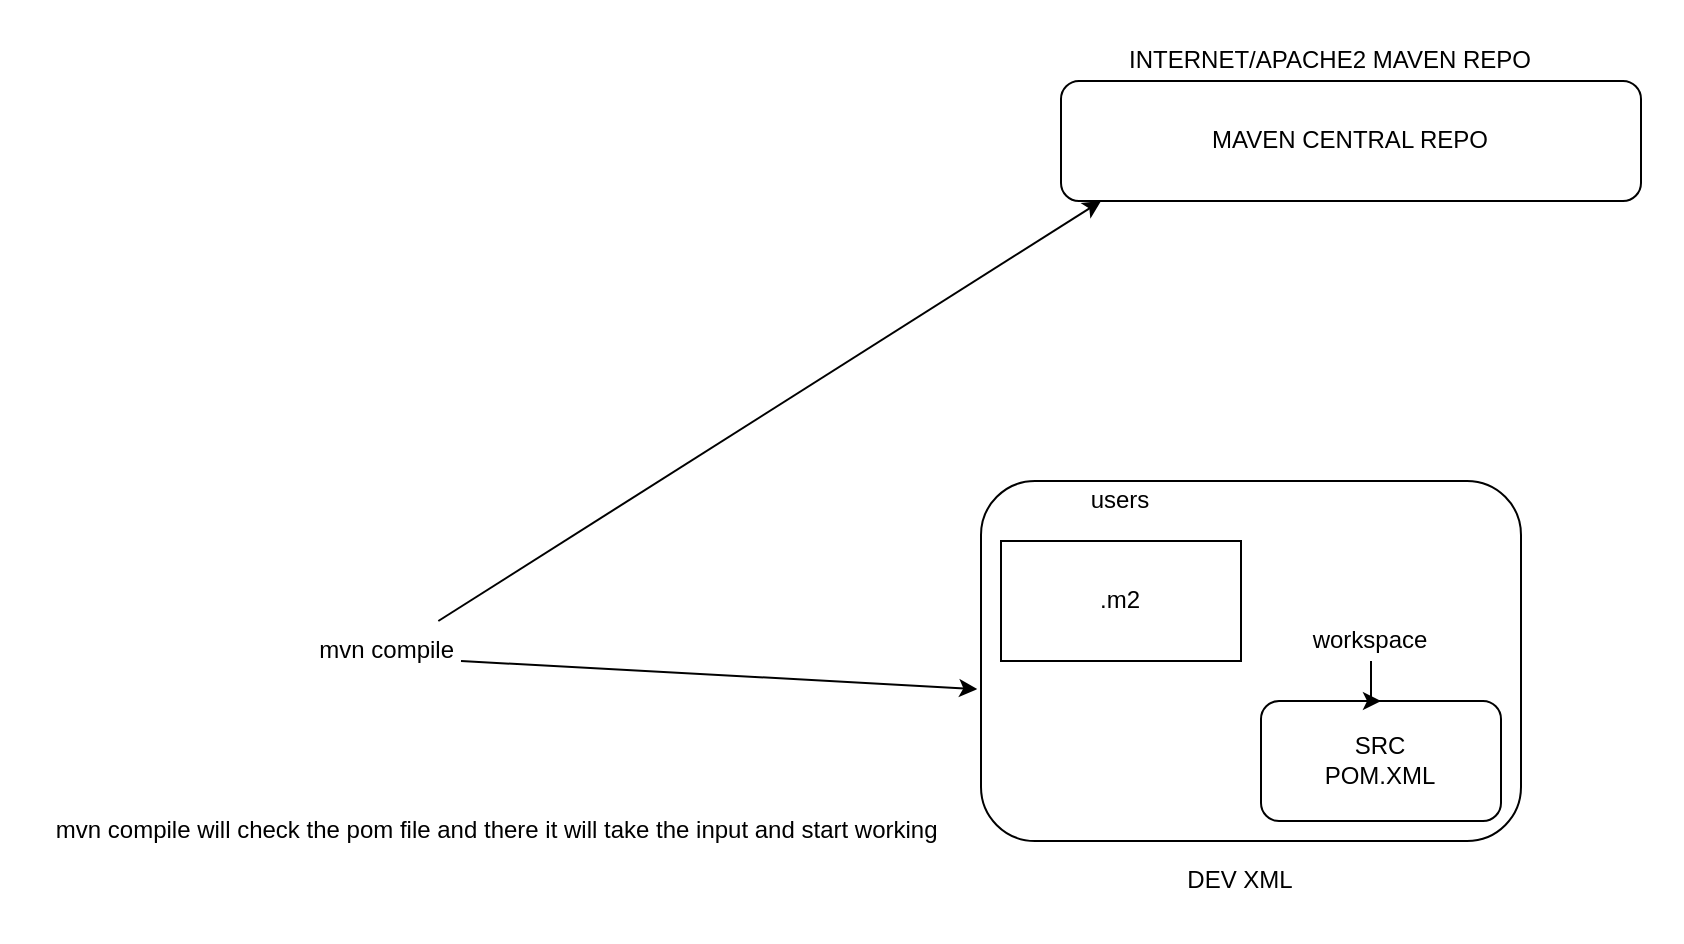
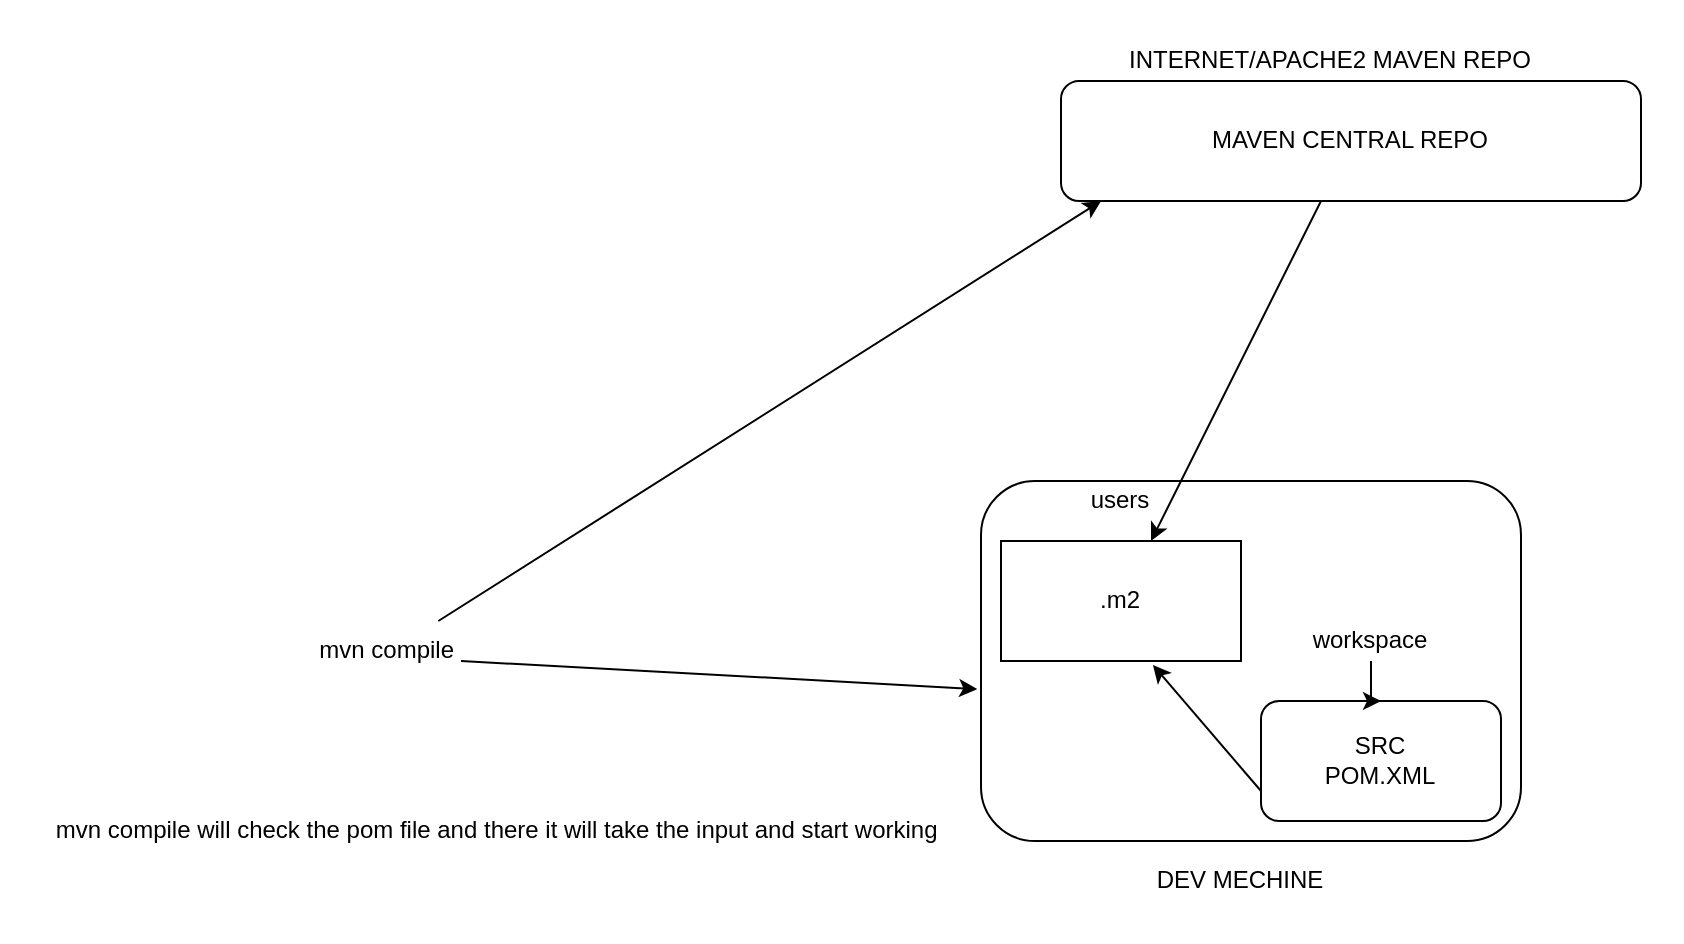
edge "MAVEN CENTRAL REPO" -> ".m2": added
edge "SRC POM.XML" -> ".m2": added
node "DEV XML": label "DEV XML" -> "DEV MECHINE"
